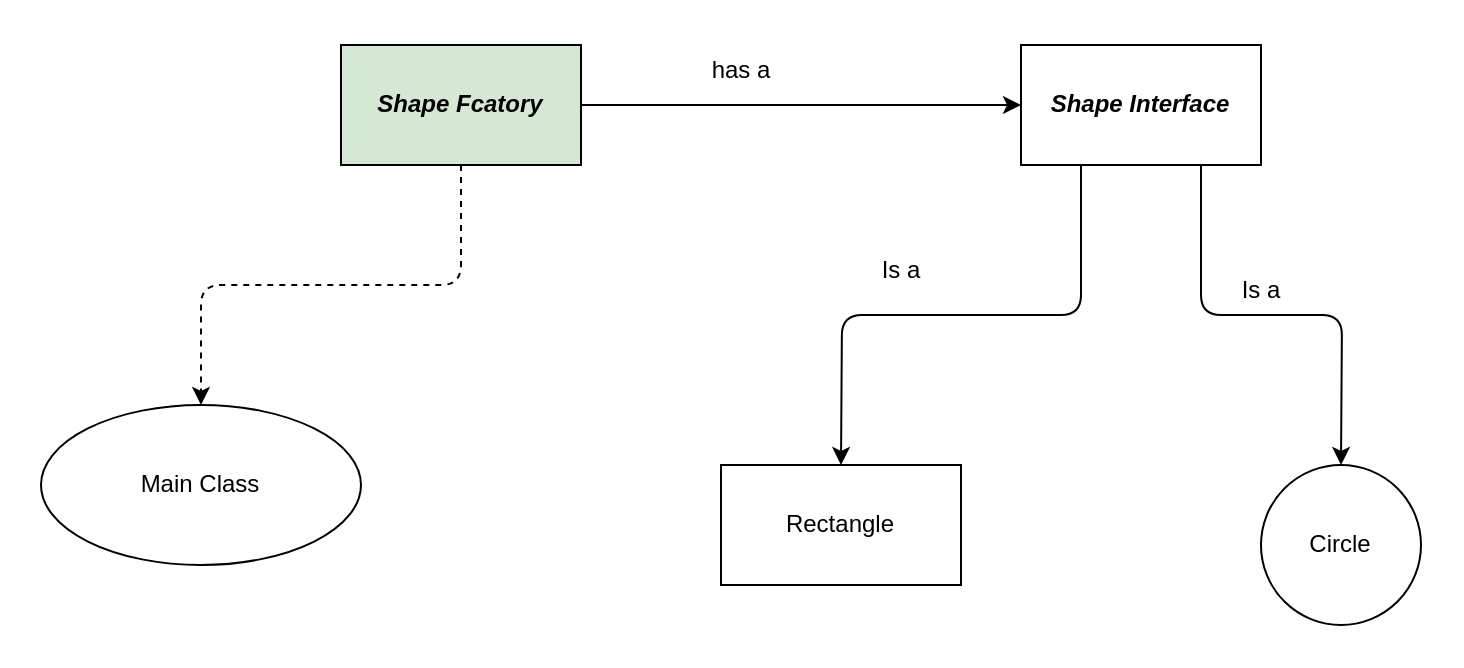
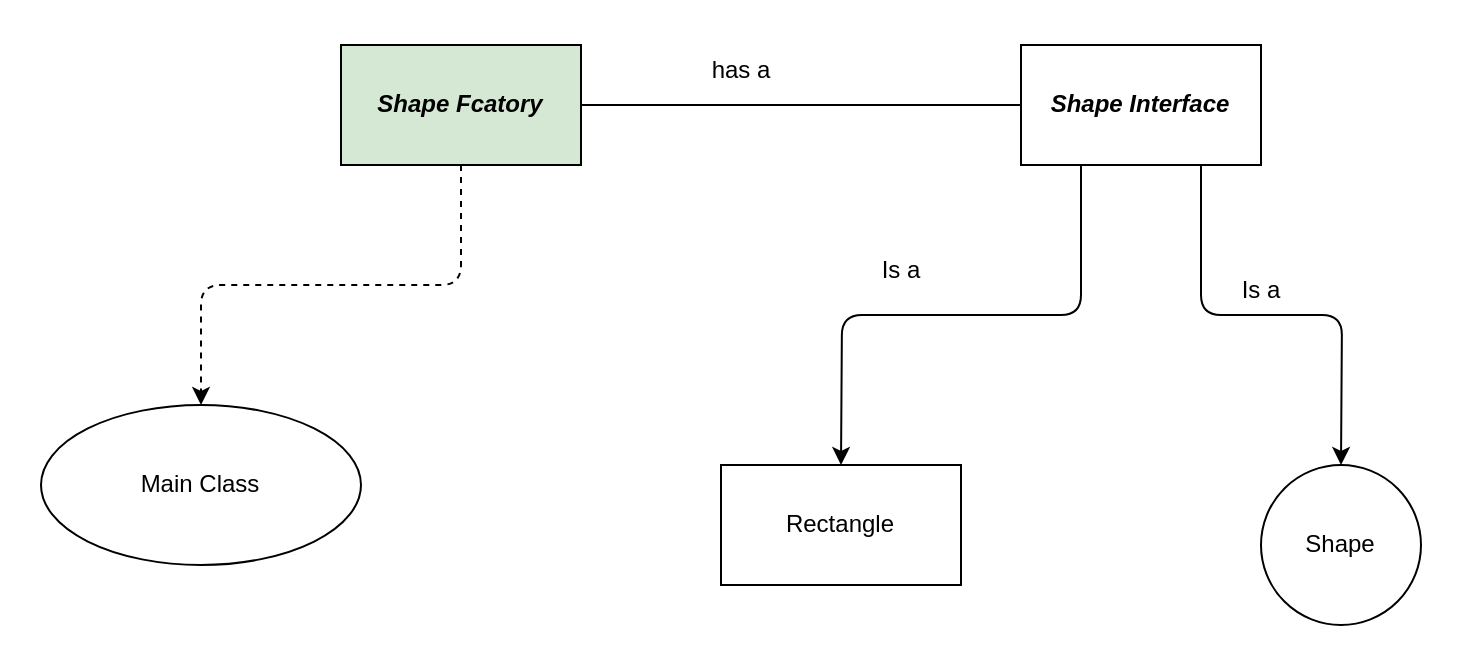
edge "Shape Fcatory" -> "Shape Interface": arrowhead classic -> none
node "Circle": label "Circle" -> "Shape"
